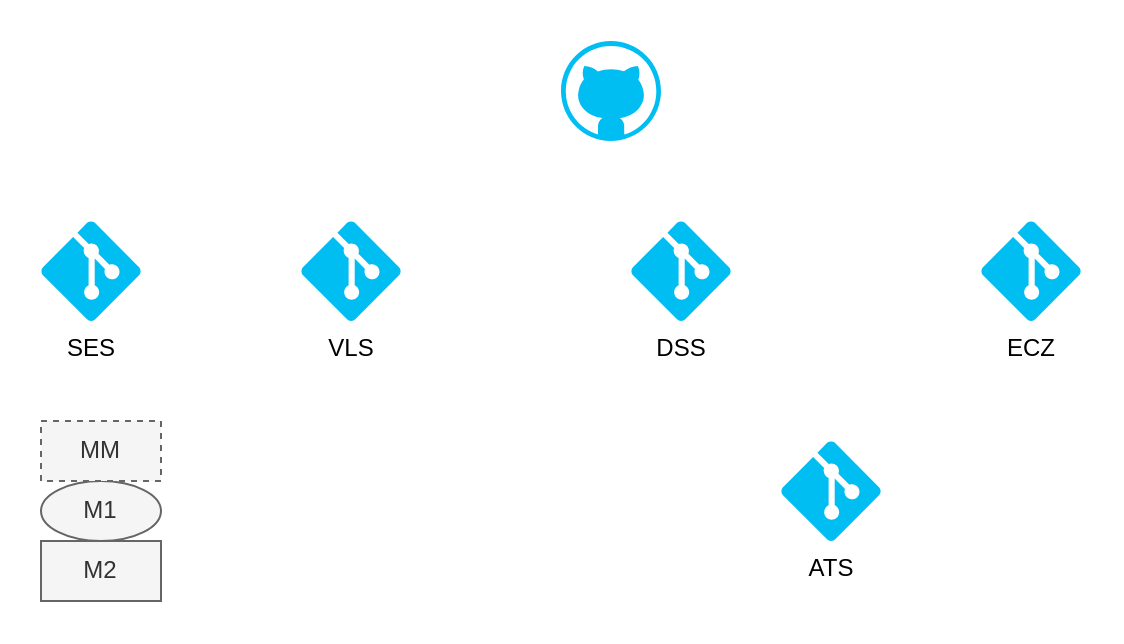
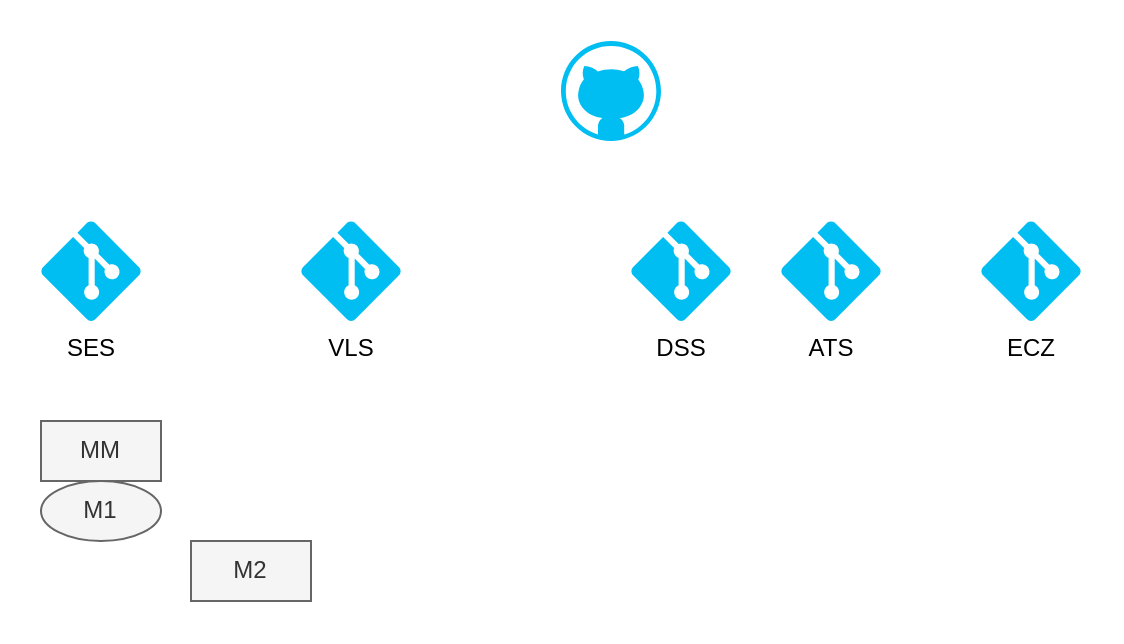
node "MM": style dashed -> solid
node "ATS": moved (831, 491) -> (831, 271)
node "M2": moved (101, 571) -> (251, 571)
